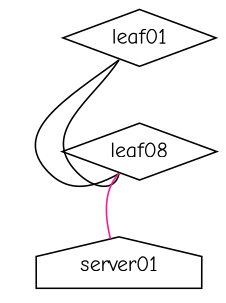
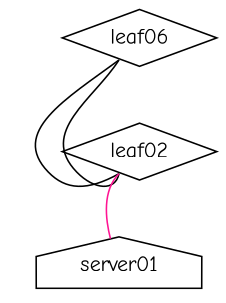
node "leaf01": label "leaf01" -> "leaf06"
node "leaf08": label "leaf08" -> "leaf02"
